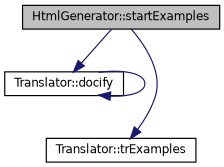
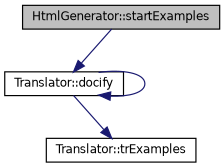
edge "HtmlGenerator::startExamples" -> "Translator::trExamples": now "Translator::docify" -> "Translator::trExamples"
